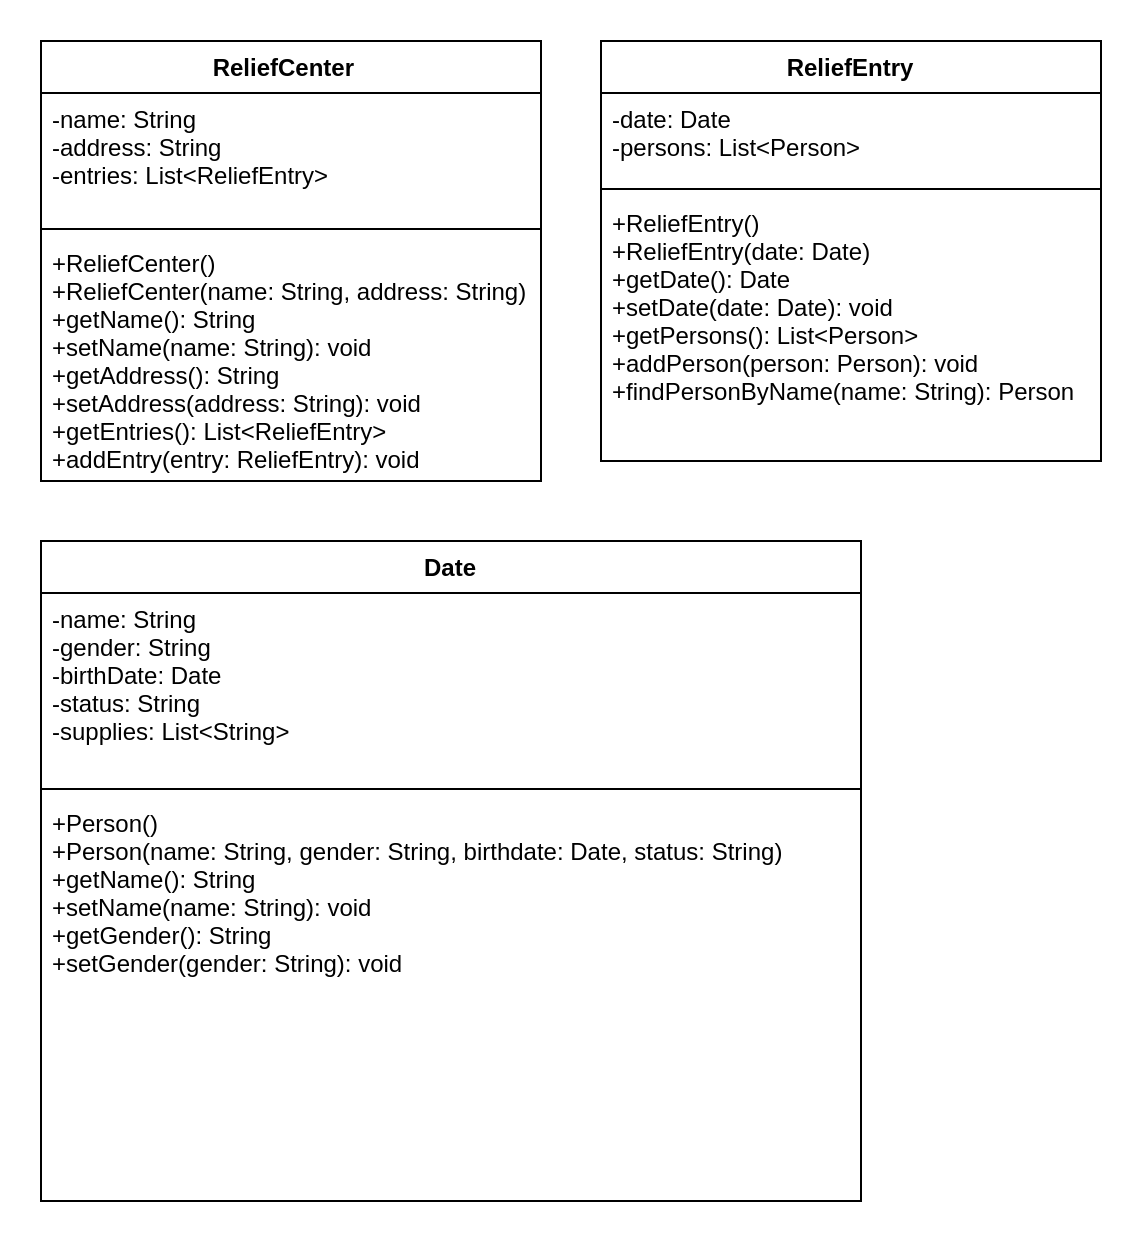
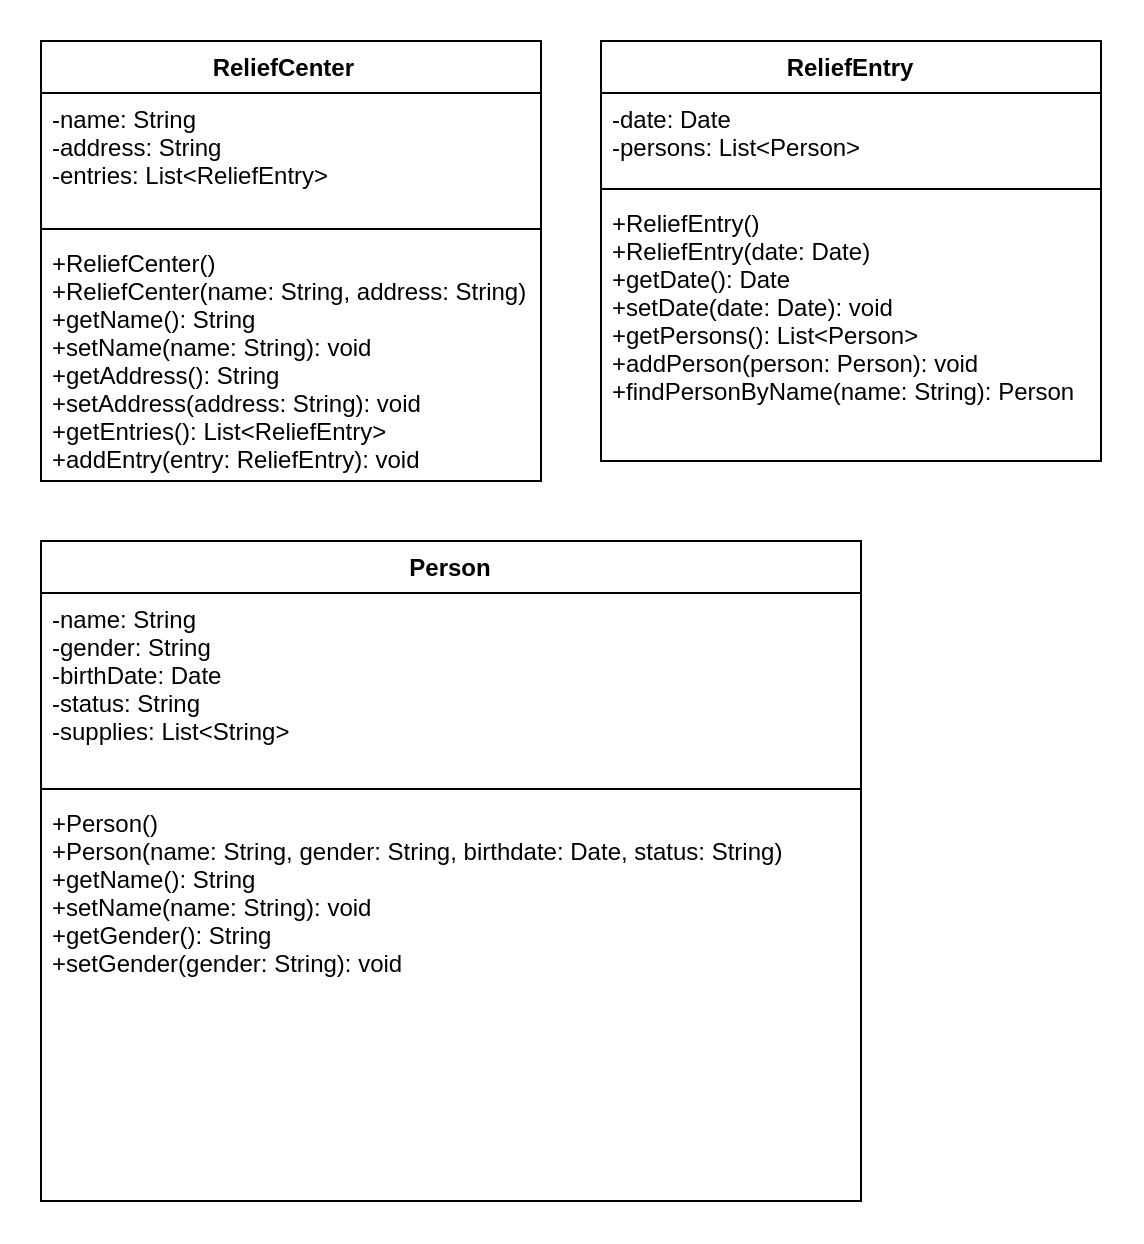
node "Date": label "Date" -> "Person"
